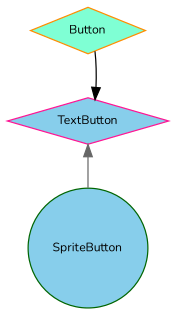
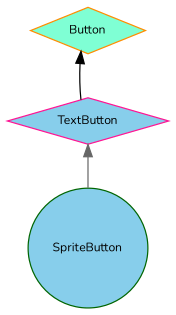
edge "Button" -> "TextButton": reversed
